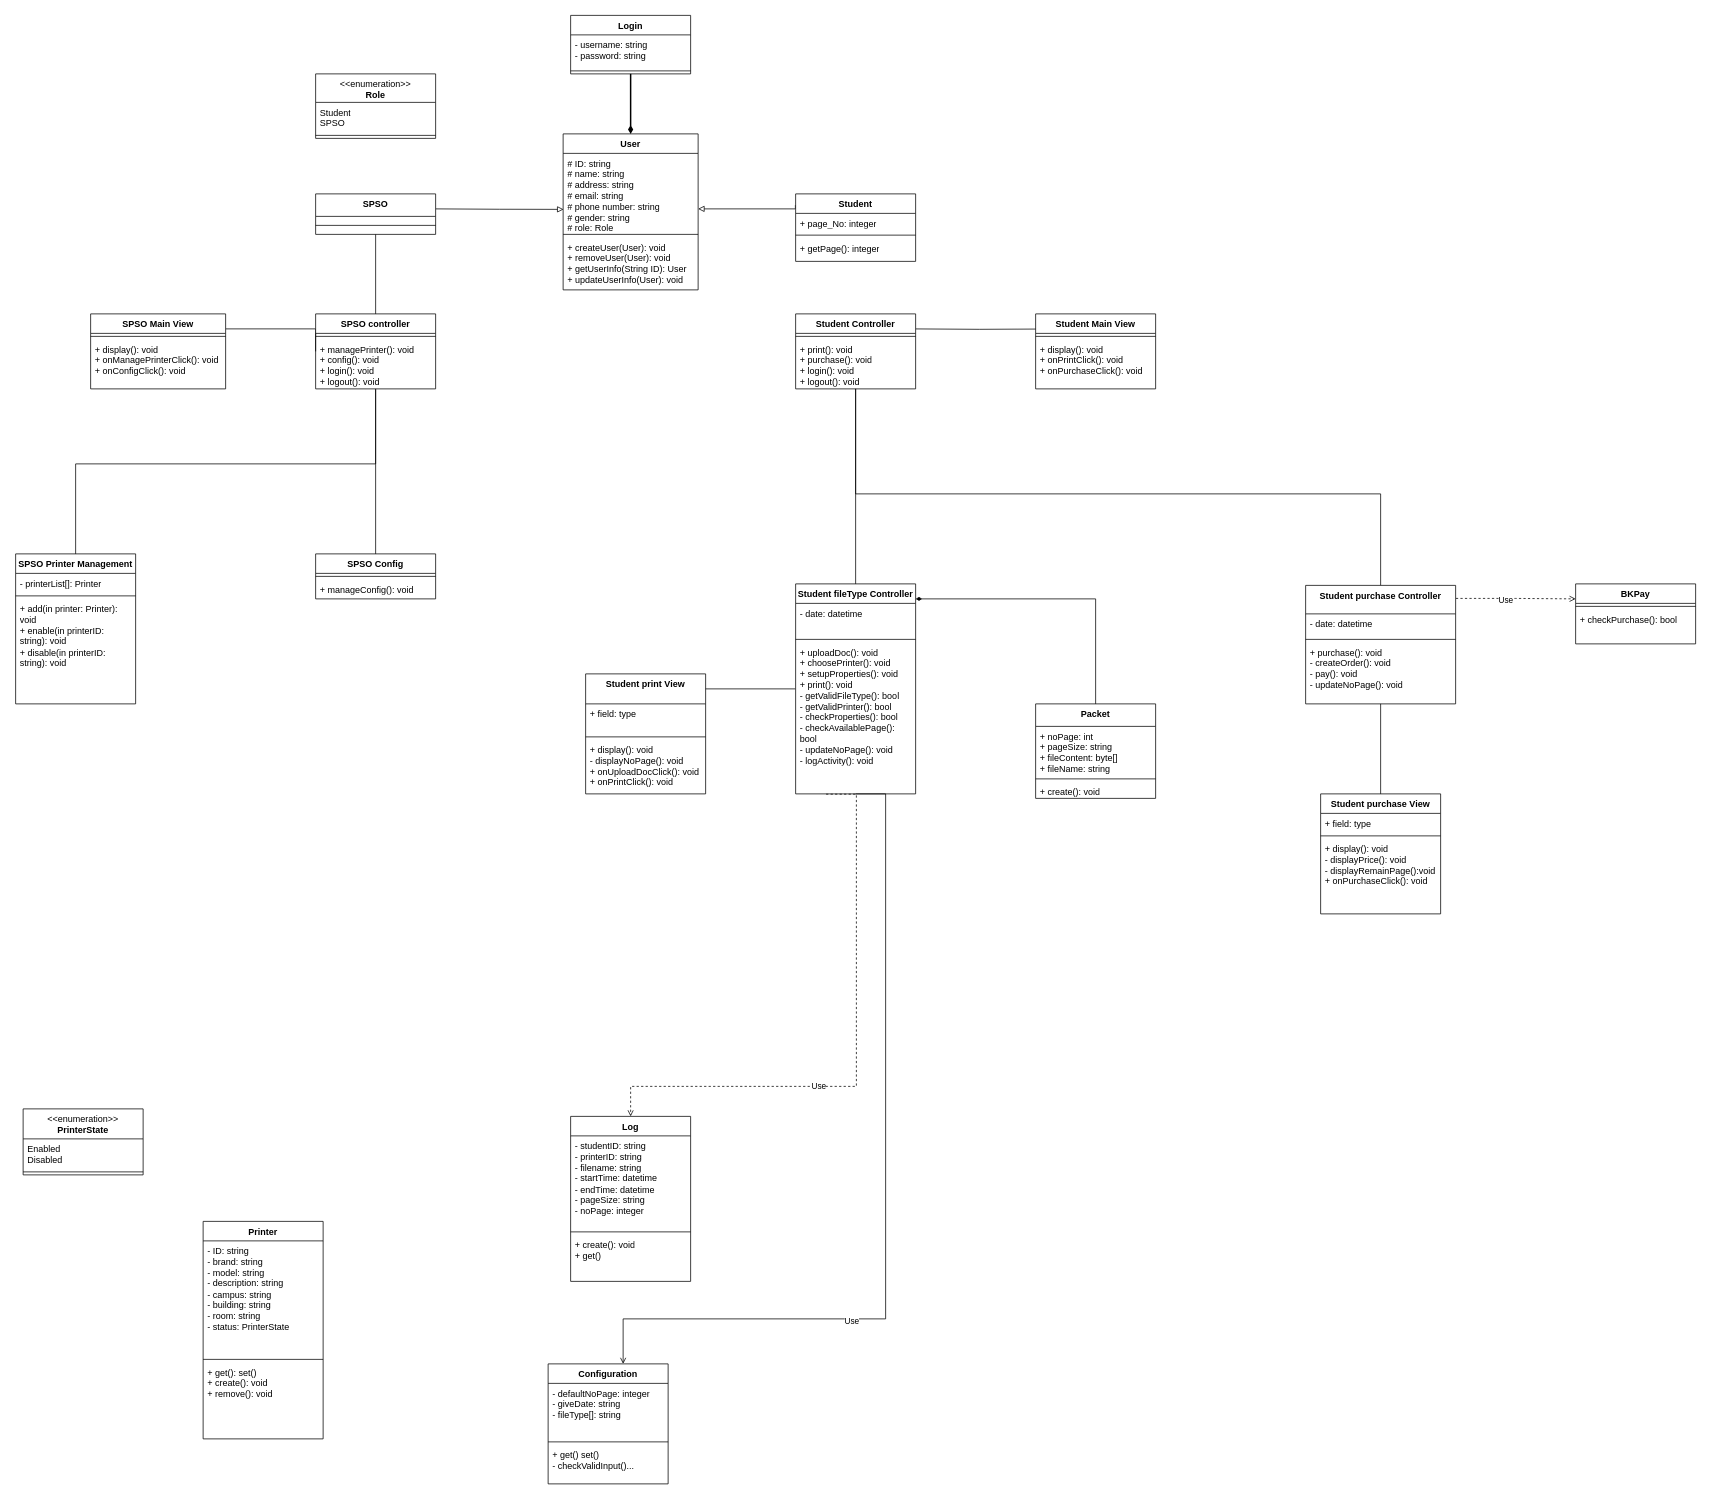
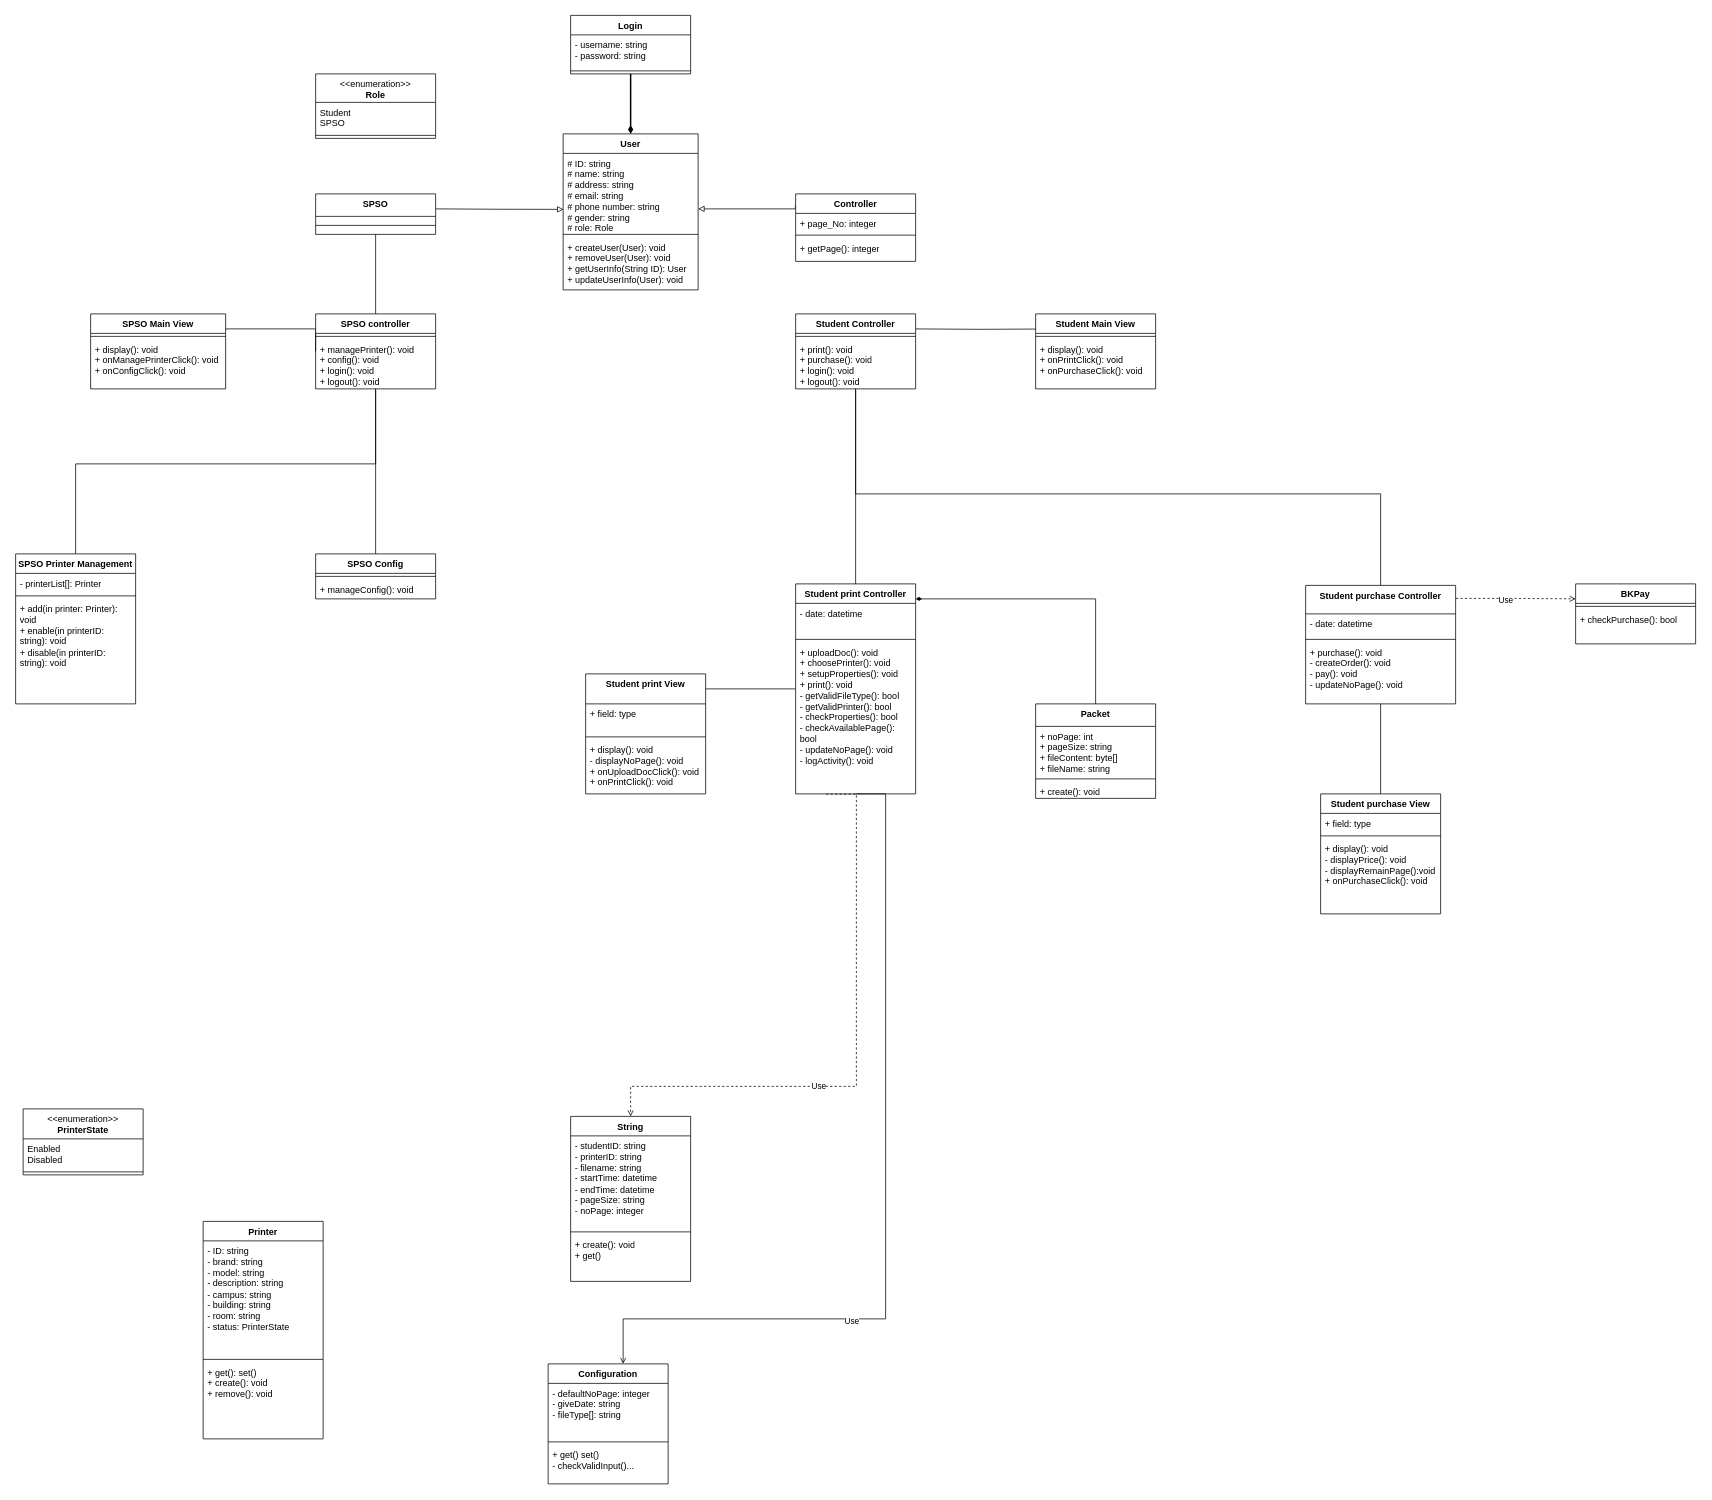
node "Student": label "Student" -> "Controller"
node "Student fileType Controller": label "Student fileType Controller" -> "Student print Controller"
node "Log": label "Log" -> "String"
